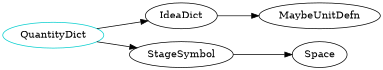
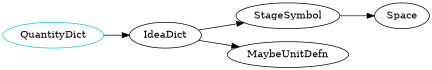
edge "QuantityDict" -> "StageSymbol": now "IdeaDict" -> "StageSymbol"
